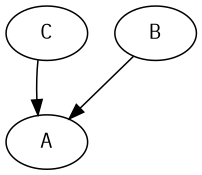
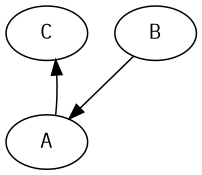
edge "C" -> "A": reversed
